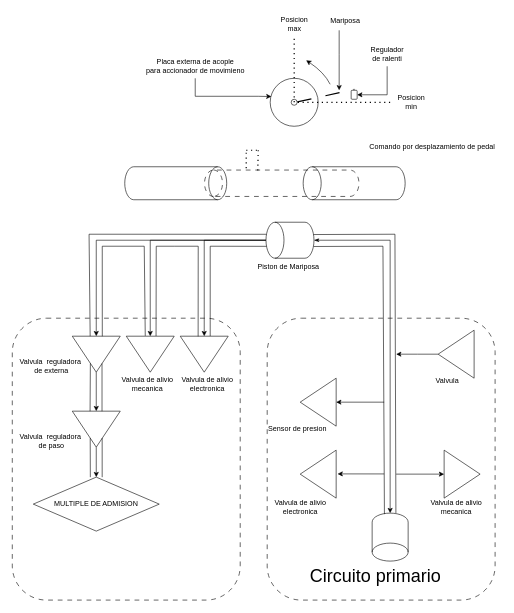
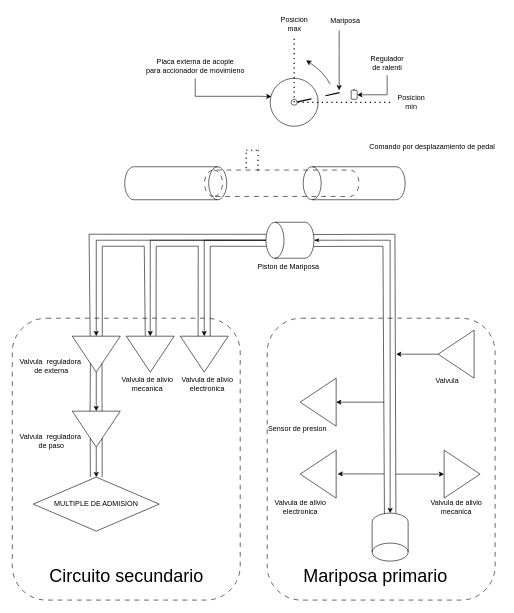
node "Regulador de ralenti": moved (387, 54) -> (387, 63)
node "Circuito secundario": added
node "Circuito primario": label "Circuito primario" -> "Mariposa primario"
